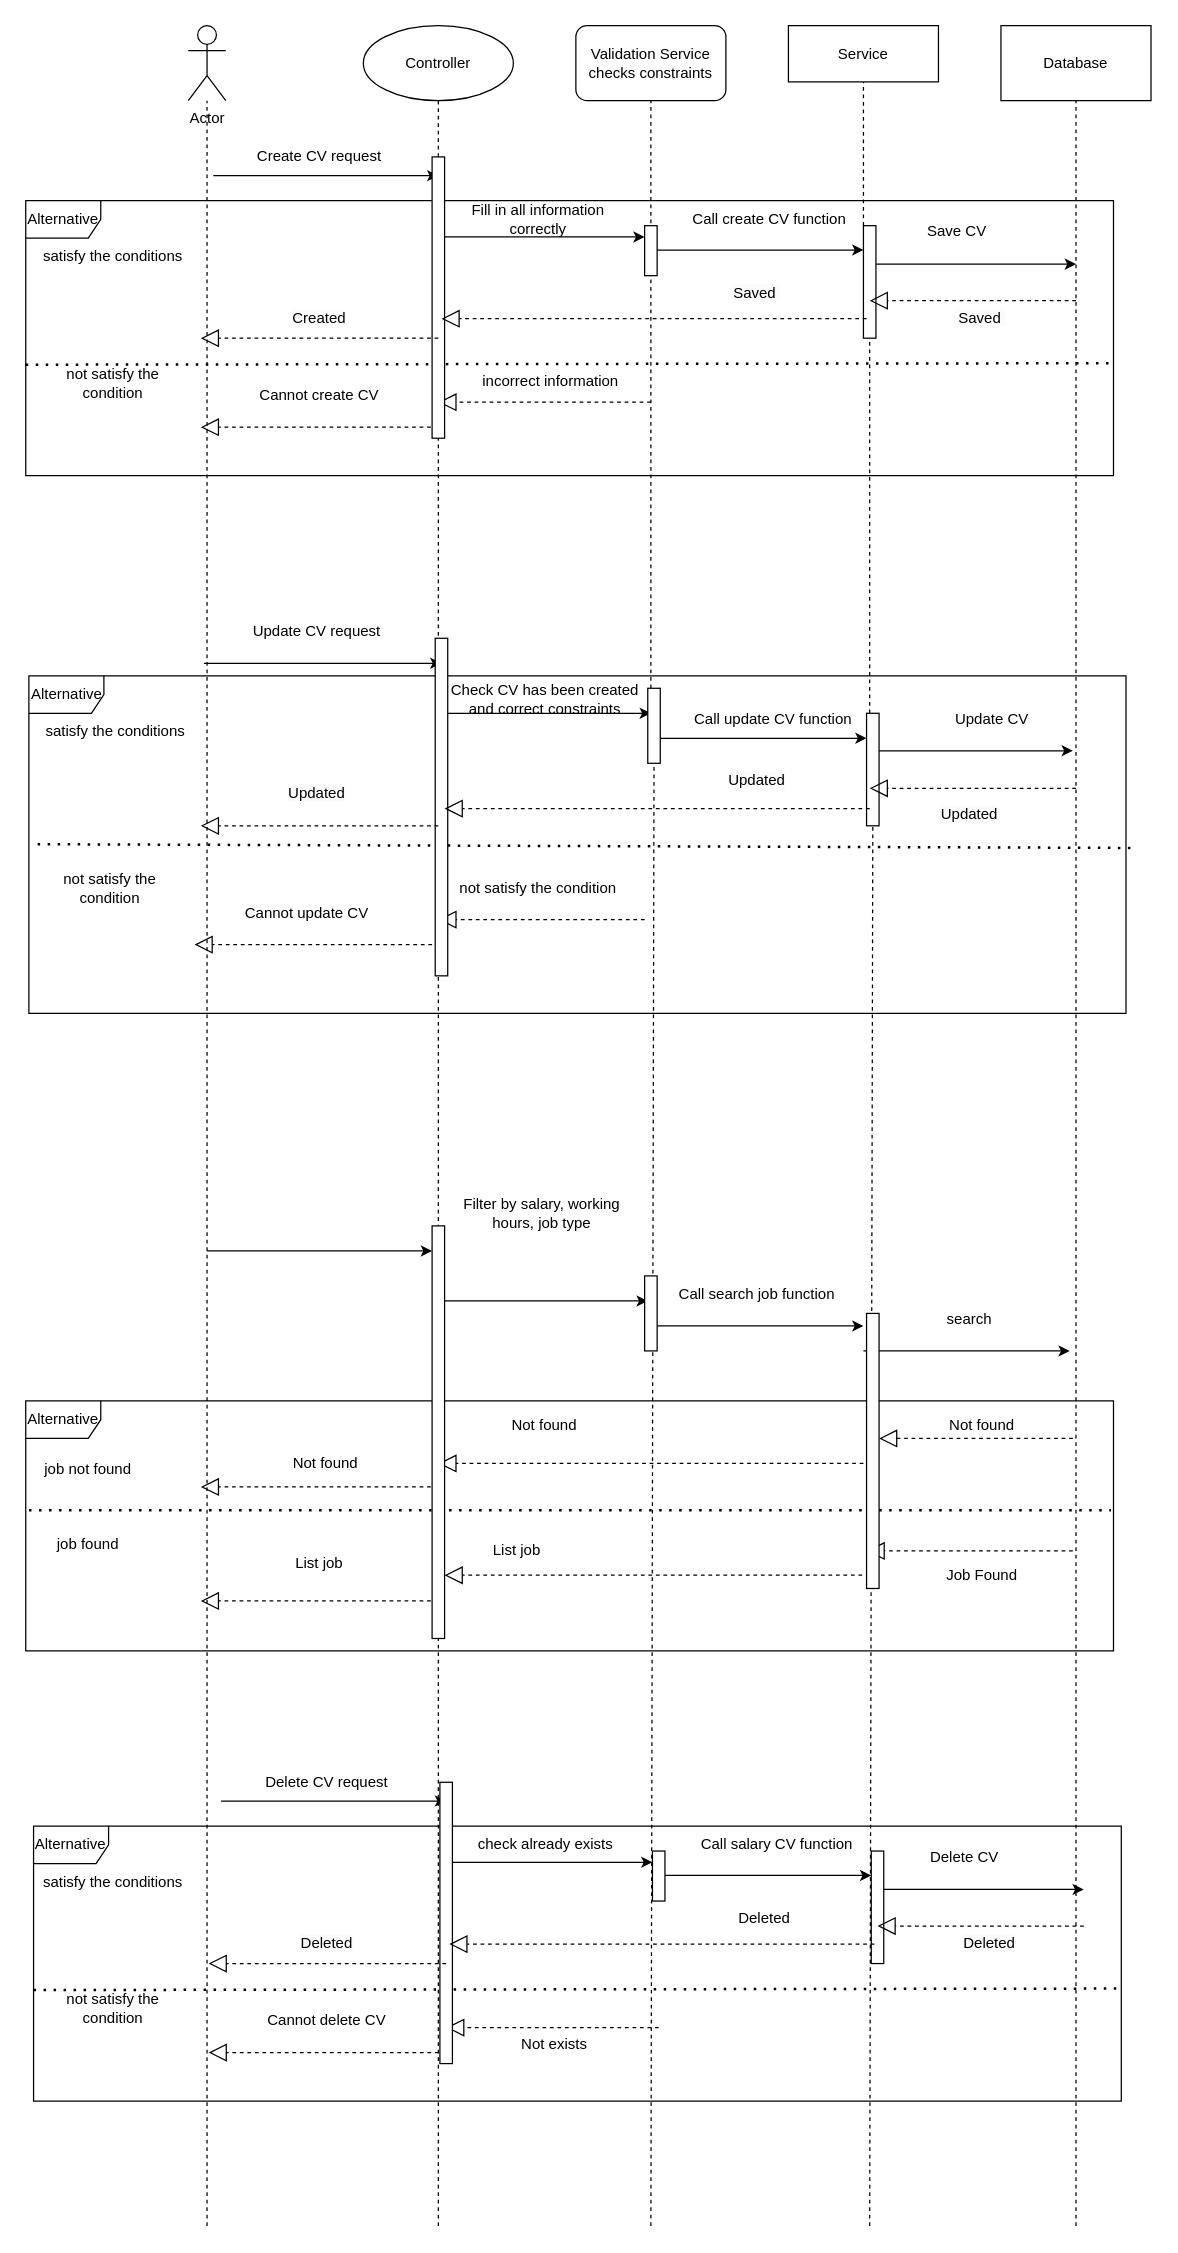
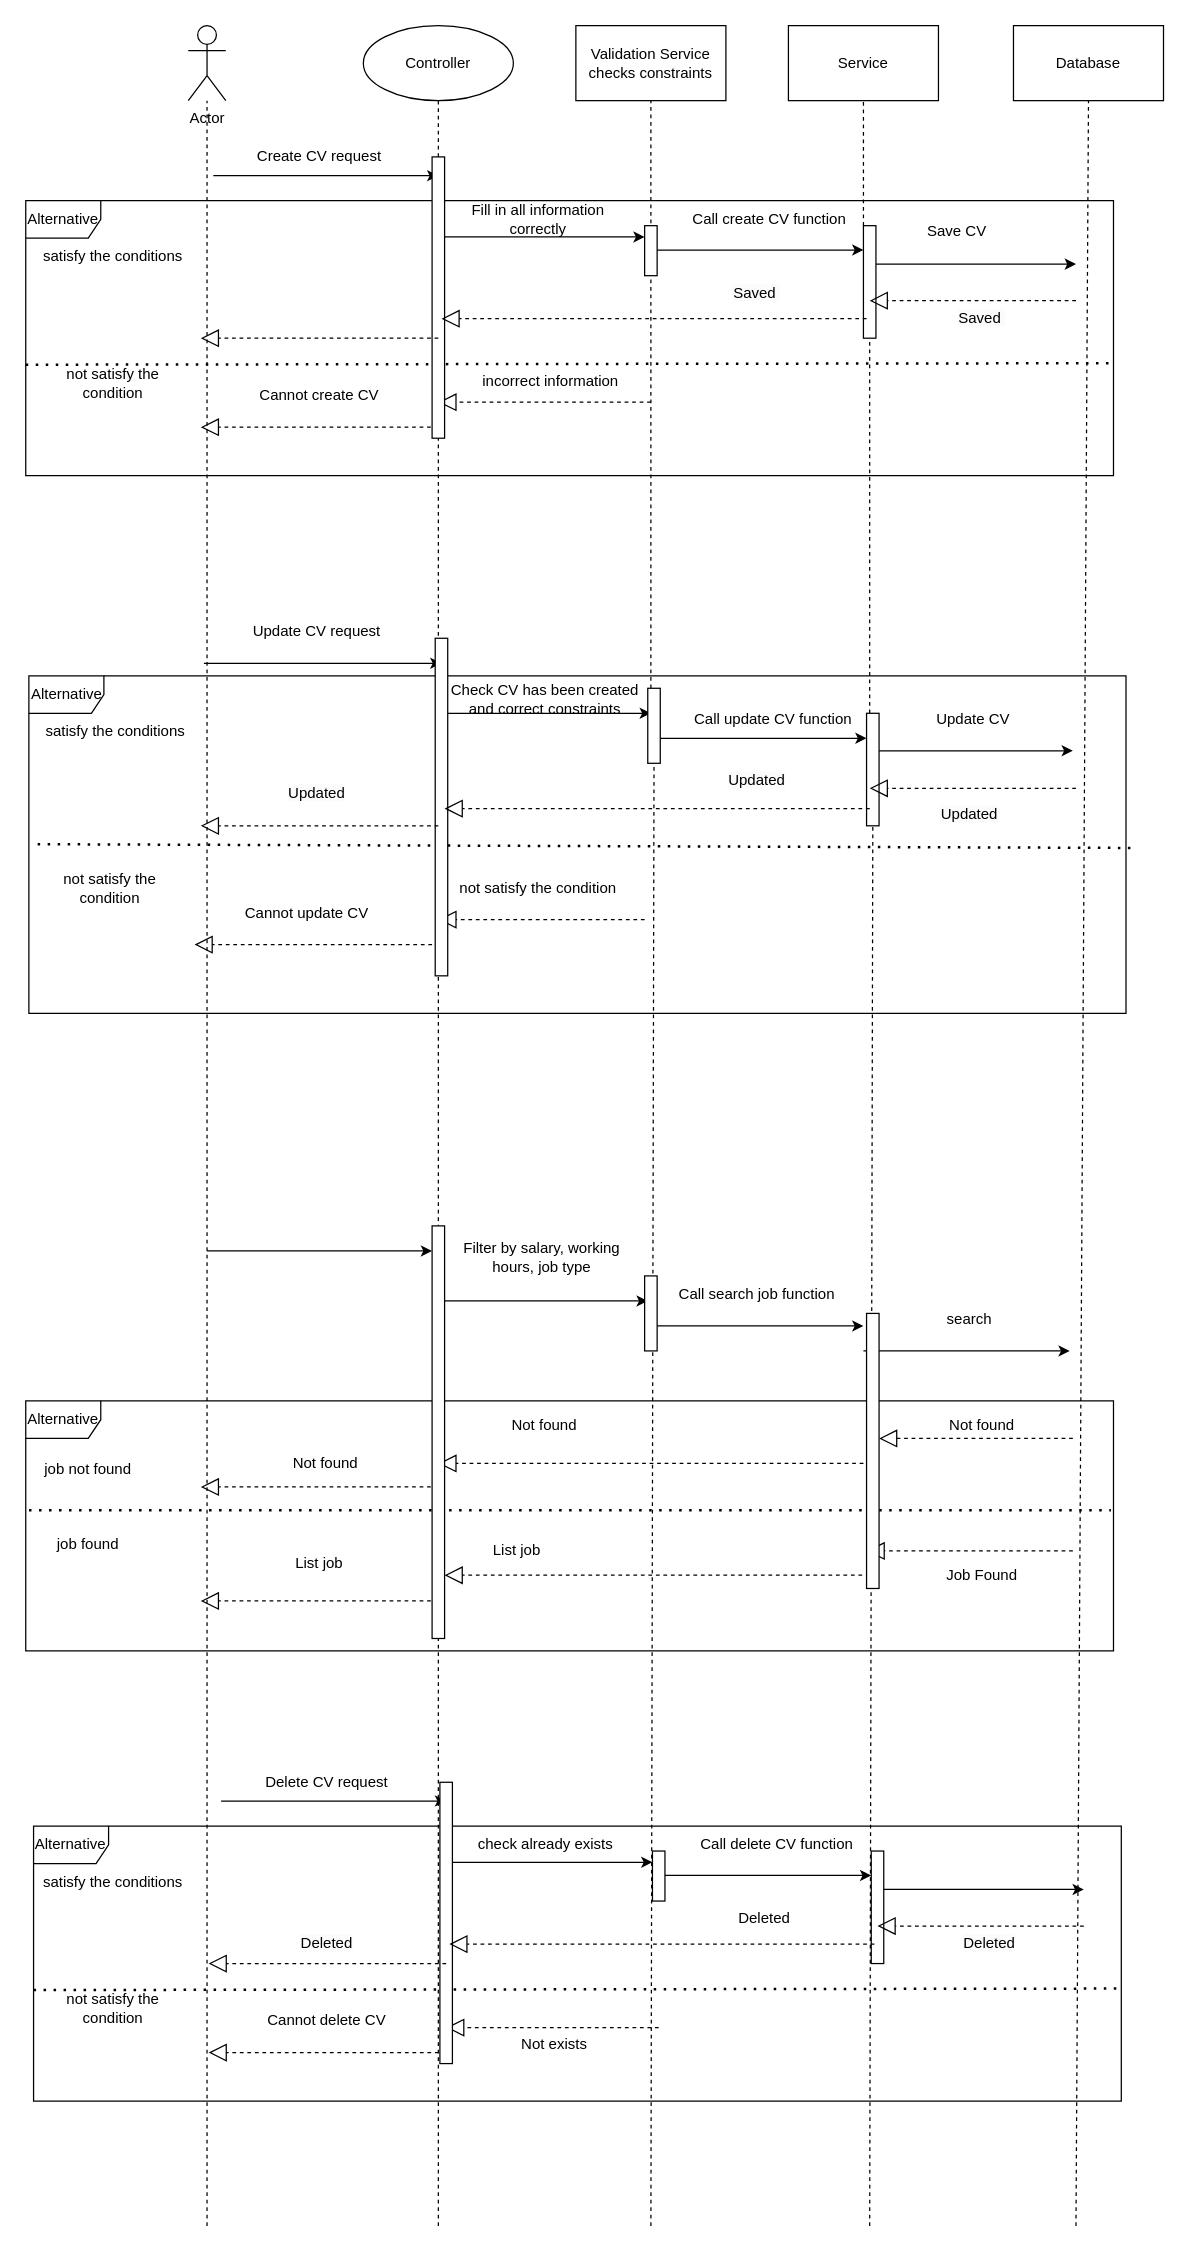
node "Service": size 150x56 -> 150x75
node "Validation Service checks constraints": shape rounded rectangle -> rectangle
node "Database": moved (1076, 63) -> (1088, 63)
node "Created": removed
node "Update CV": moved (991, 719) -> (973, 719)
node "Filter by salary, working hours, job type": moved (541, 1213) -> (541, 1257)
node "Call salary CV function": label "Call salary CV function" -> "Call delete CV function"
node "Delete CV": removed
